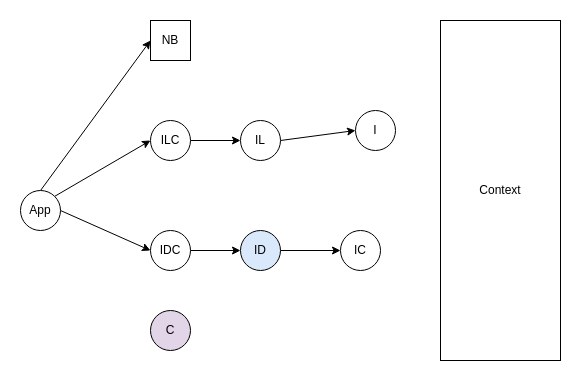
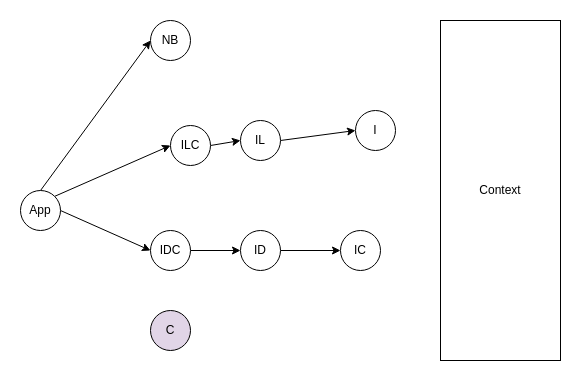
node "NB": shape rectangle -> ellipse
node "ILC": moved (171, 141) -> (191, 146)
node "ID": fillcolor #dae8fc -> #ffffff
